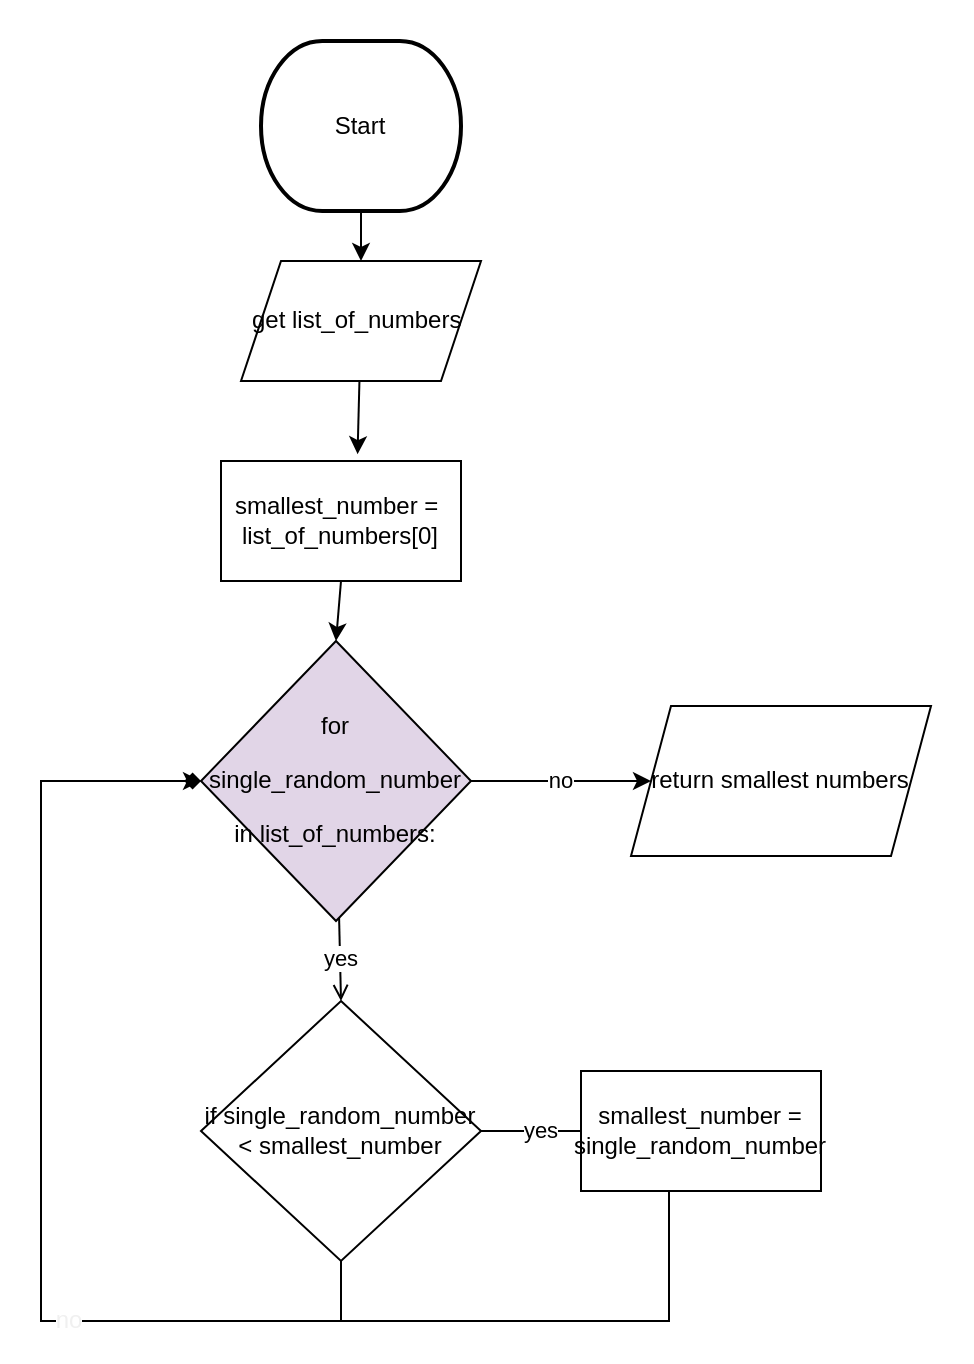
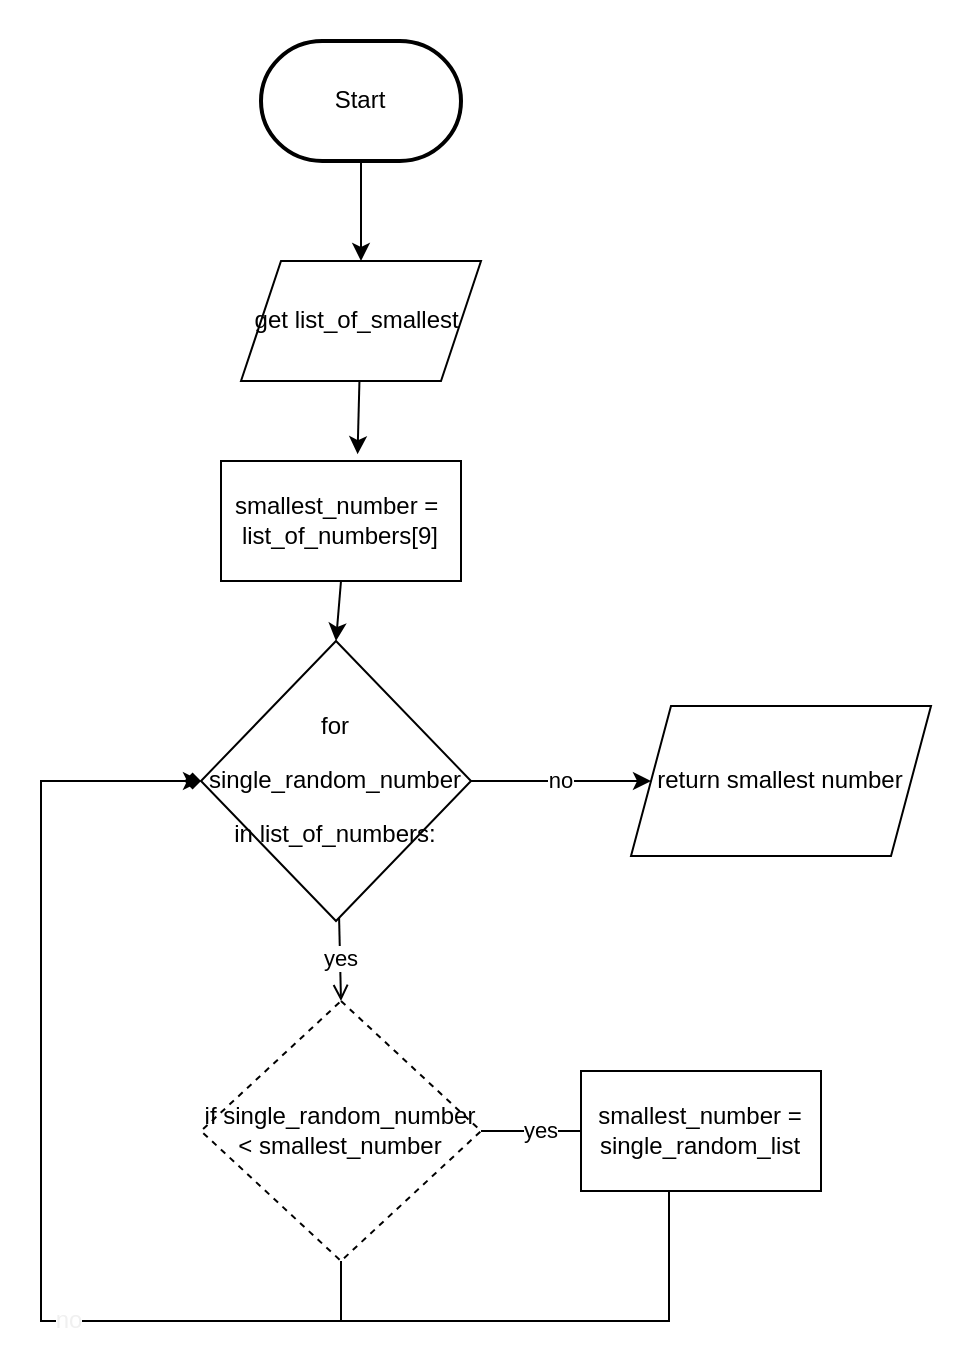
node "Start": size 200x170 -> 200x120
node "get list_of_numbers": label "get list_of_numbers" -> "get list_of_smallest"
node "smallest_number = list_of_numbers[0]": label "smallest_number = list_of_numbers[0]" -> "smallest_number = list_of_numbers[9]"
node "for single_random_number in list_of_numbers:": fillcolor #e1d5e7 -> #ffffff
node "return smallest numbers": label "return smallest numbers" -> "return smallest number"
node "if single_random_number < smallest_number": style solid -> dashed
node "smallest_number = single_random_number": label "smallest_number = single_random_number" -> "smallest_number = single_random_list"
